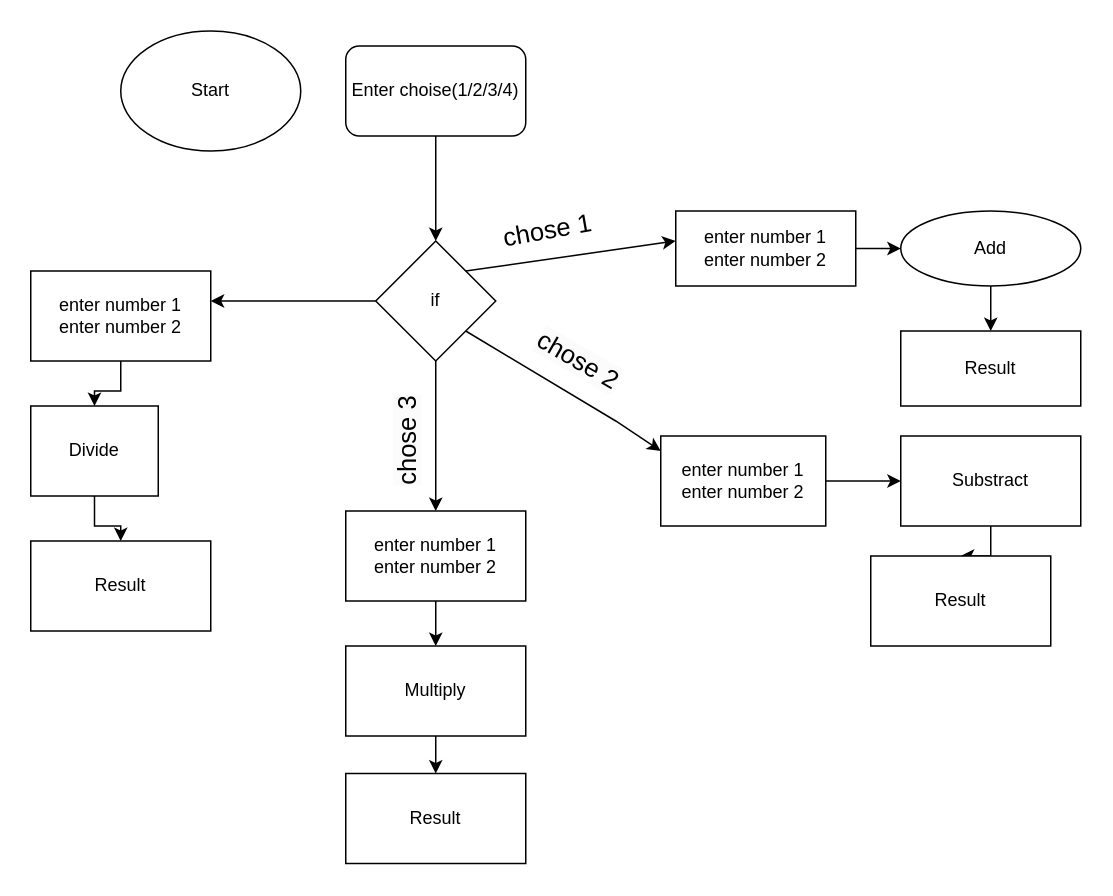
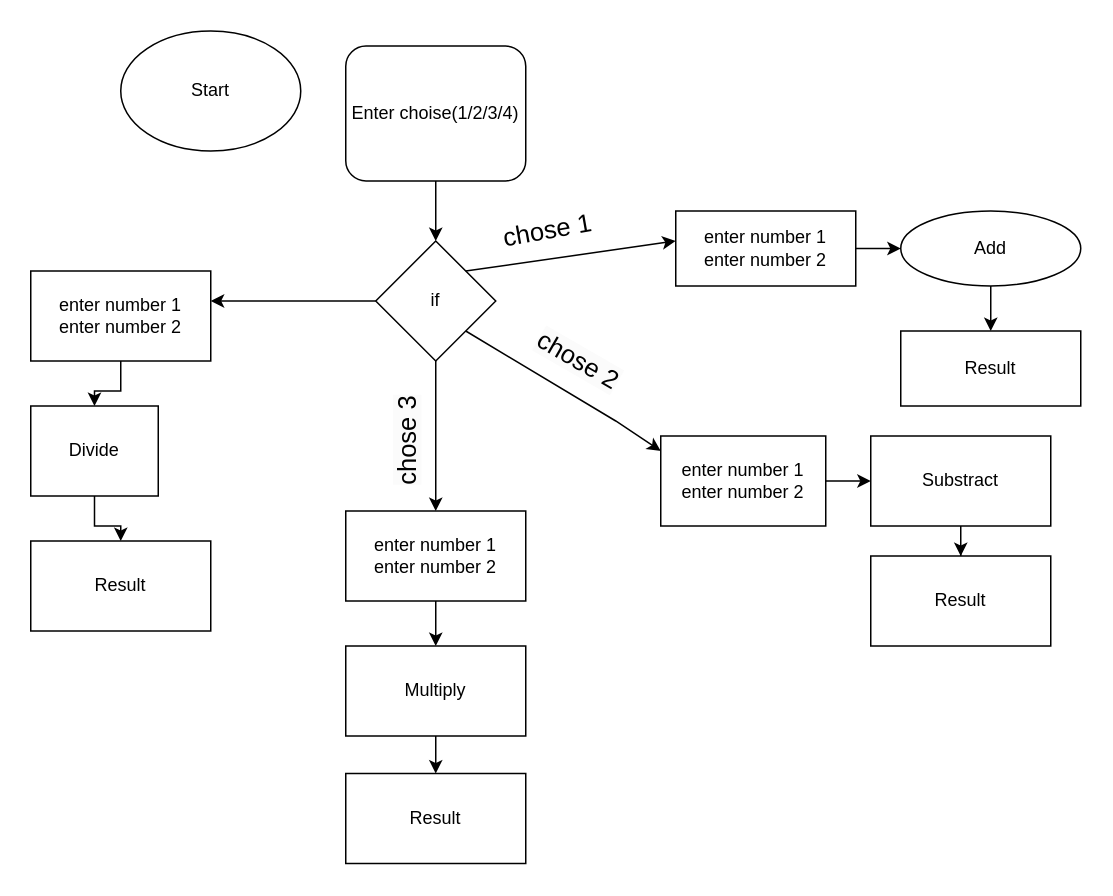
node "Enter choise(1/2/3/4)": size 180x90 -> 180x135
node "Substract": moved (991, 481) -> (961, 481)
